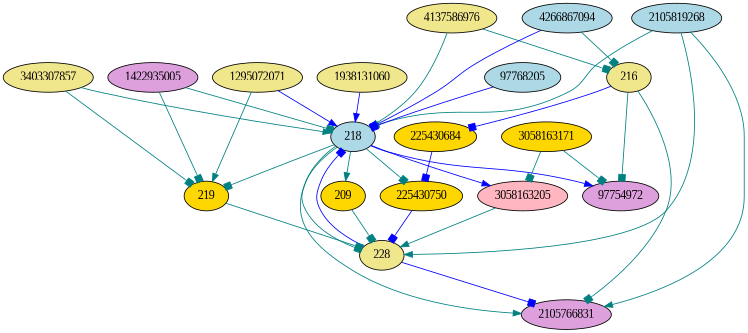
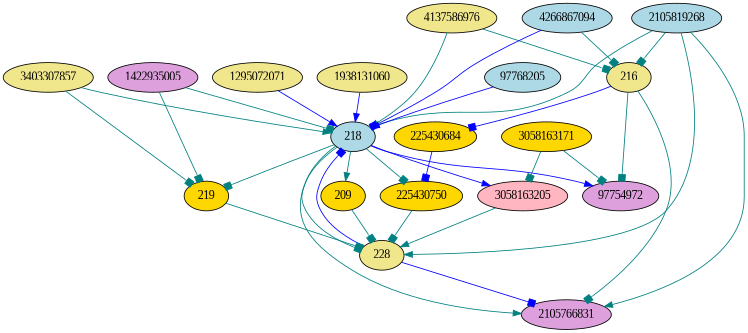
edge "2105819268" -> "216": added
edge "97768205" -> "218": arrowhead box -> normal
edge "1295072071" -> "219": removed
edge "225430750" -> "228": color blue -> teal
